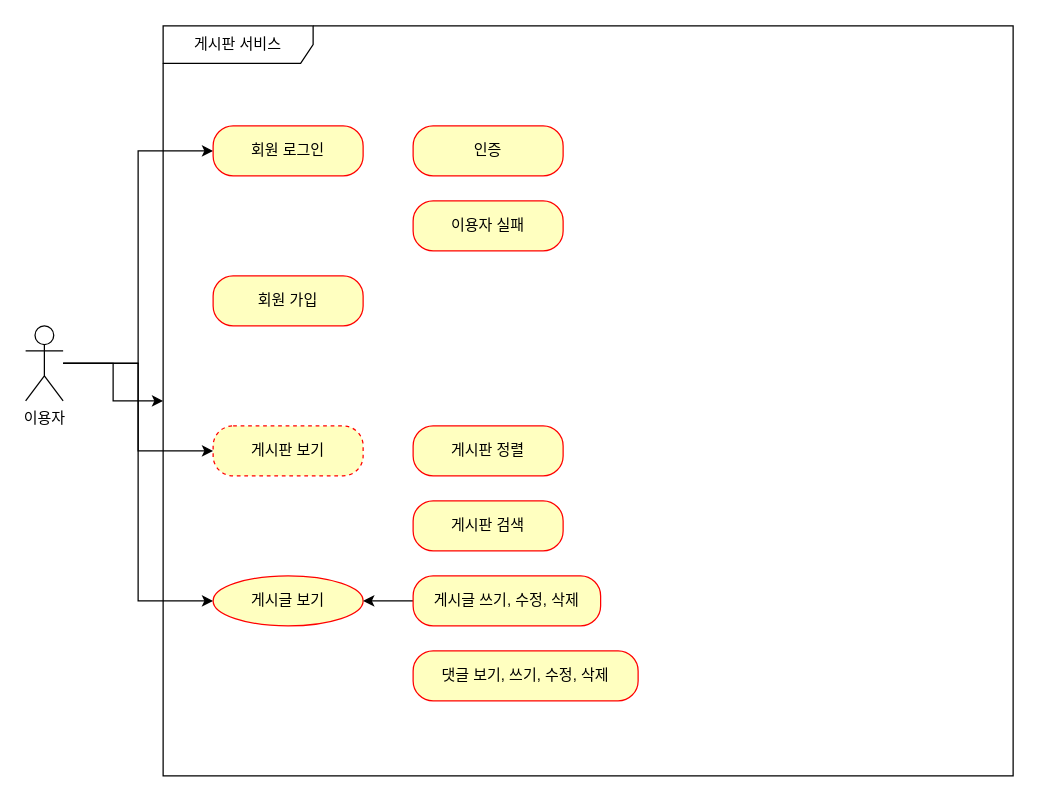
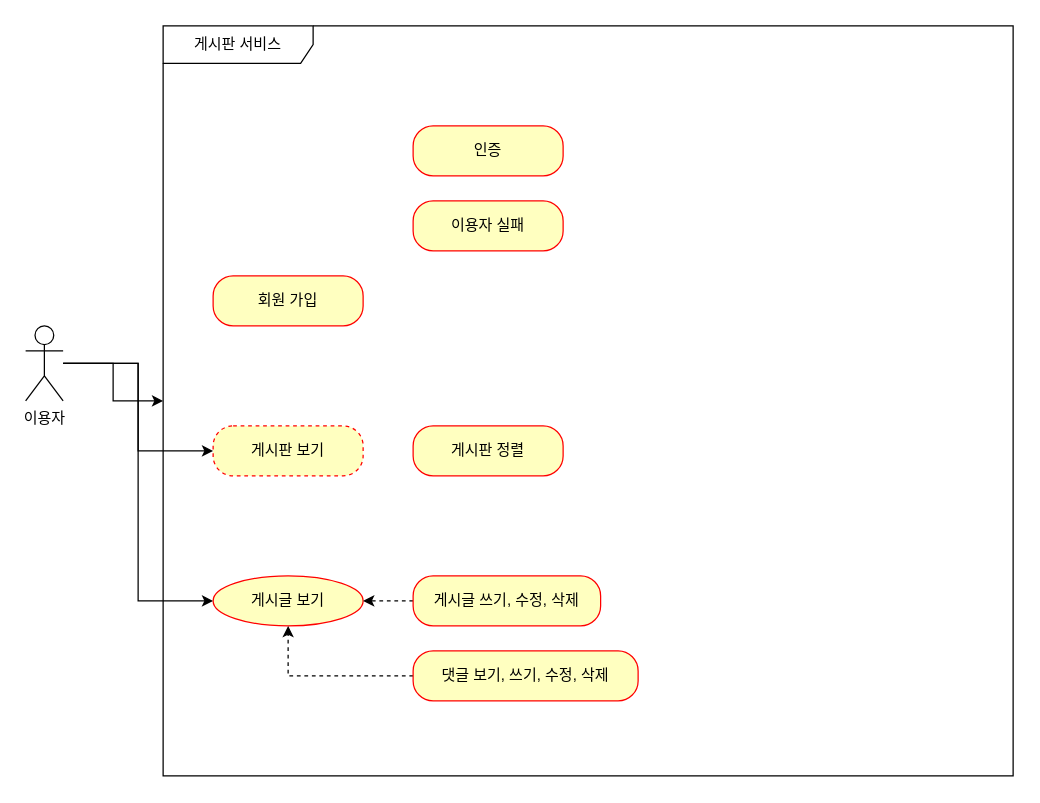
node "회원 로그인": removed
edge "이용자" -> "회원 로그인": removed
node "게시판 검색": removed
edge "게시글 쓰기, 수정, 삭제" -> "게시글 보기": style solid -> dashed
edge "댓글 보기, 쓰기, 수정, 삭제" -> "게시글 보기": added
